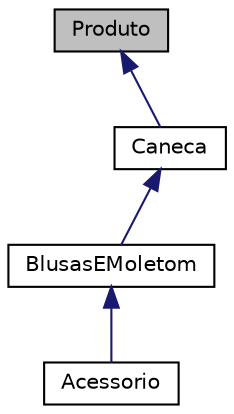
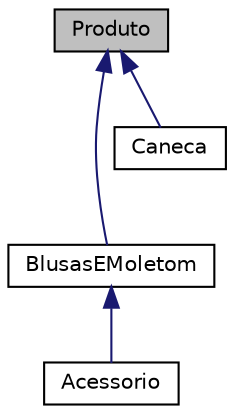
edge "BlusasEMoletom" -> "Caneca": now "BlusasEMoletom" -> "Produto"
